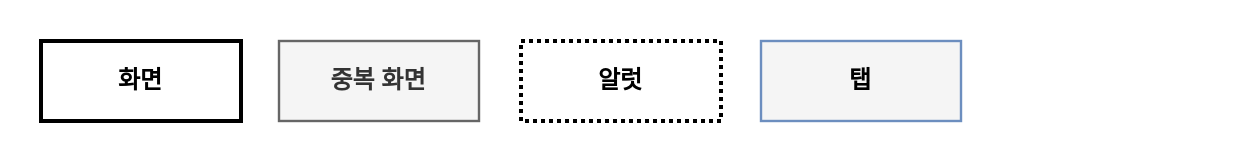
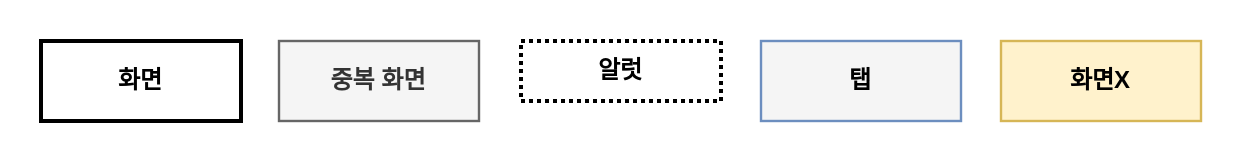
node "알럿": size 200x80 -> 200x60
node "화면X": added
